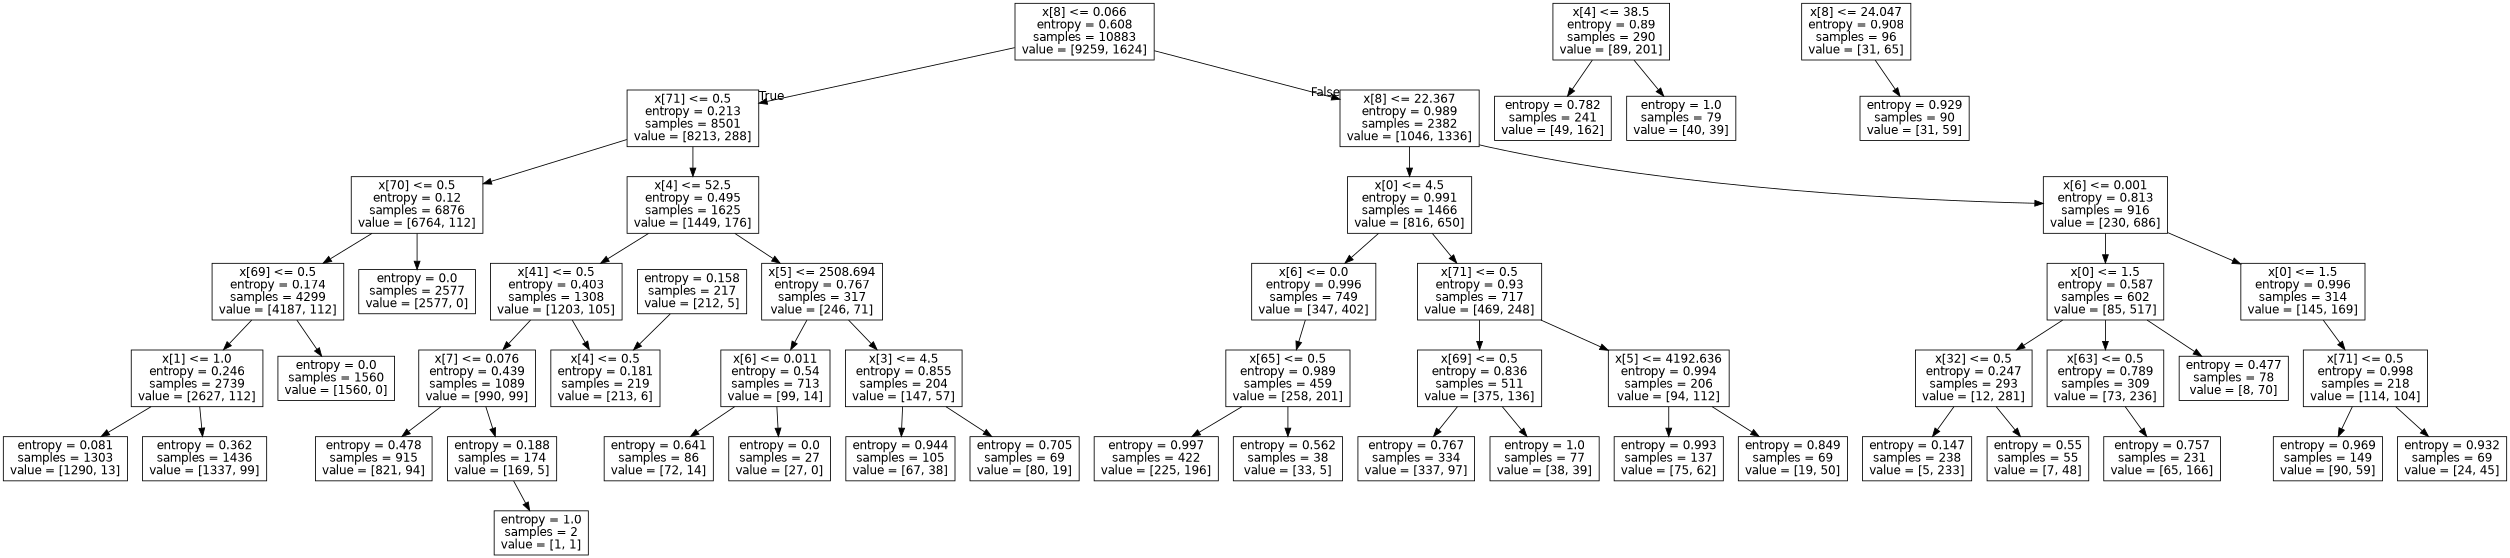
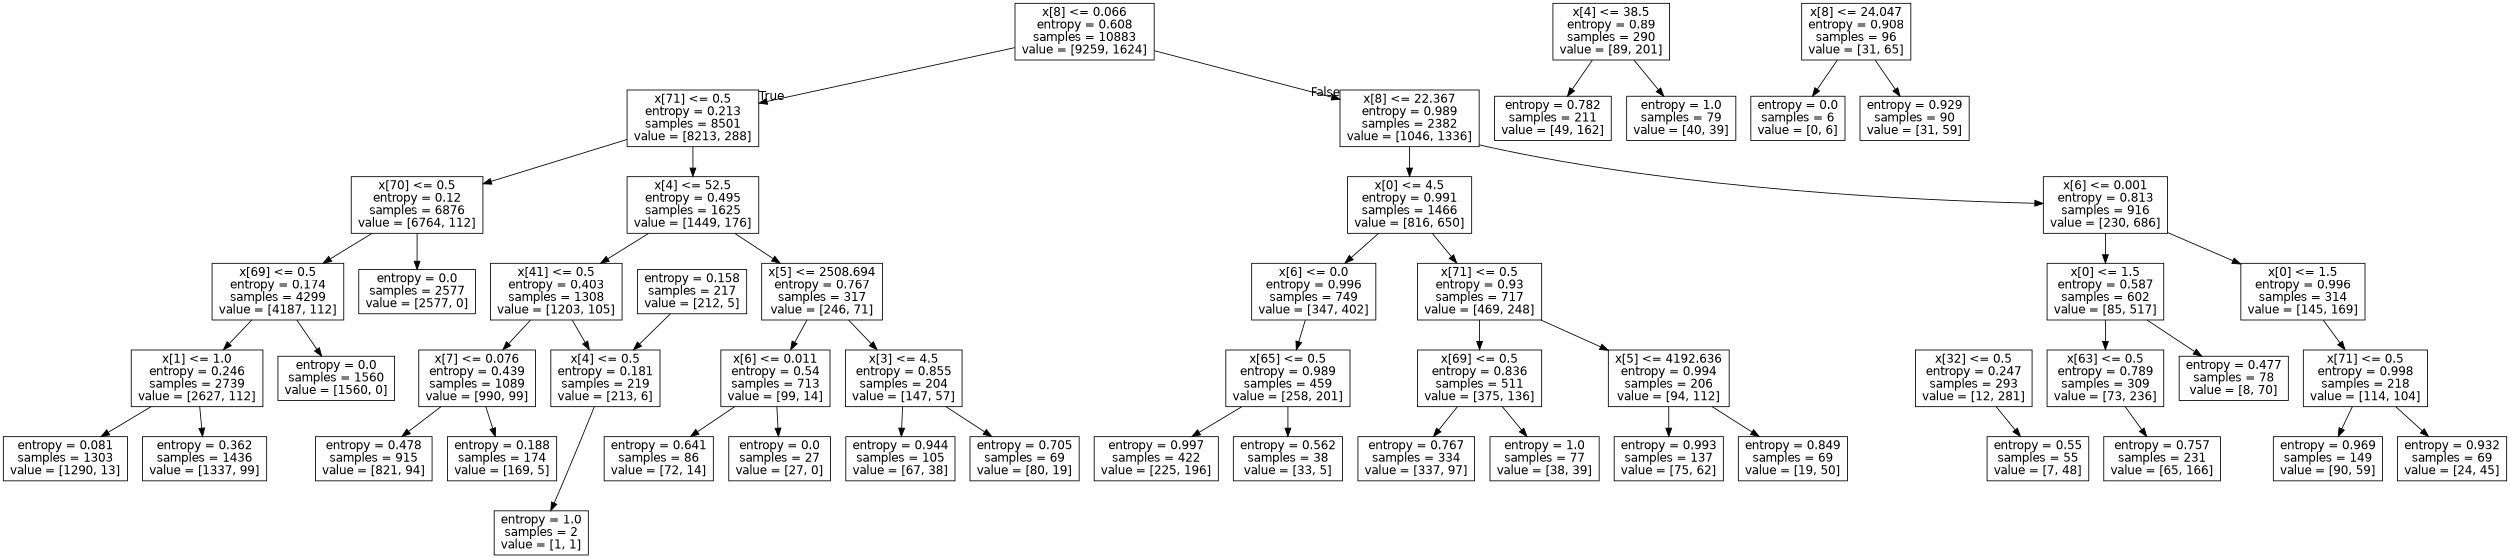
node "entropy = 0.782 samples = 241 value = [49, 162]": label "entropy = 0.782 samples = 241 value = [49, 162]" -> "entropy = 0.782 samples = 211 value = [49, 162]"
node "entropy = 0.0 samples = 6 value = [0, 6]": added
edge "x[0] <= 1.5 entropy = 0.587 samples = 602 value = [85, 517]" -> "x[32] <= 0.5 entropy = 0.247 samples = 293 value = [12, 281]": removed
node "entropy = 0.147 samples = 238 value = [5, 233]": removed
edge "entropy = 0.188 samples = 174 value = [169, 5]" -> "entropy = 1.0 samples = 2 value = [1, 1]": now "x[4] <= 0.5 entropy = 0.181 samples = 219 value = [213, 6]" -> "entropy = 1.0 samples = 2 value = [1, 1]"
